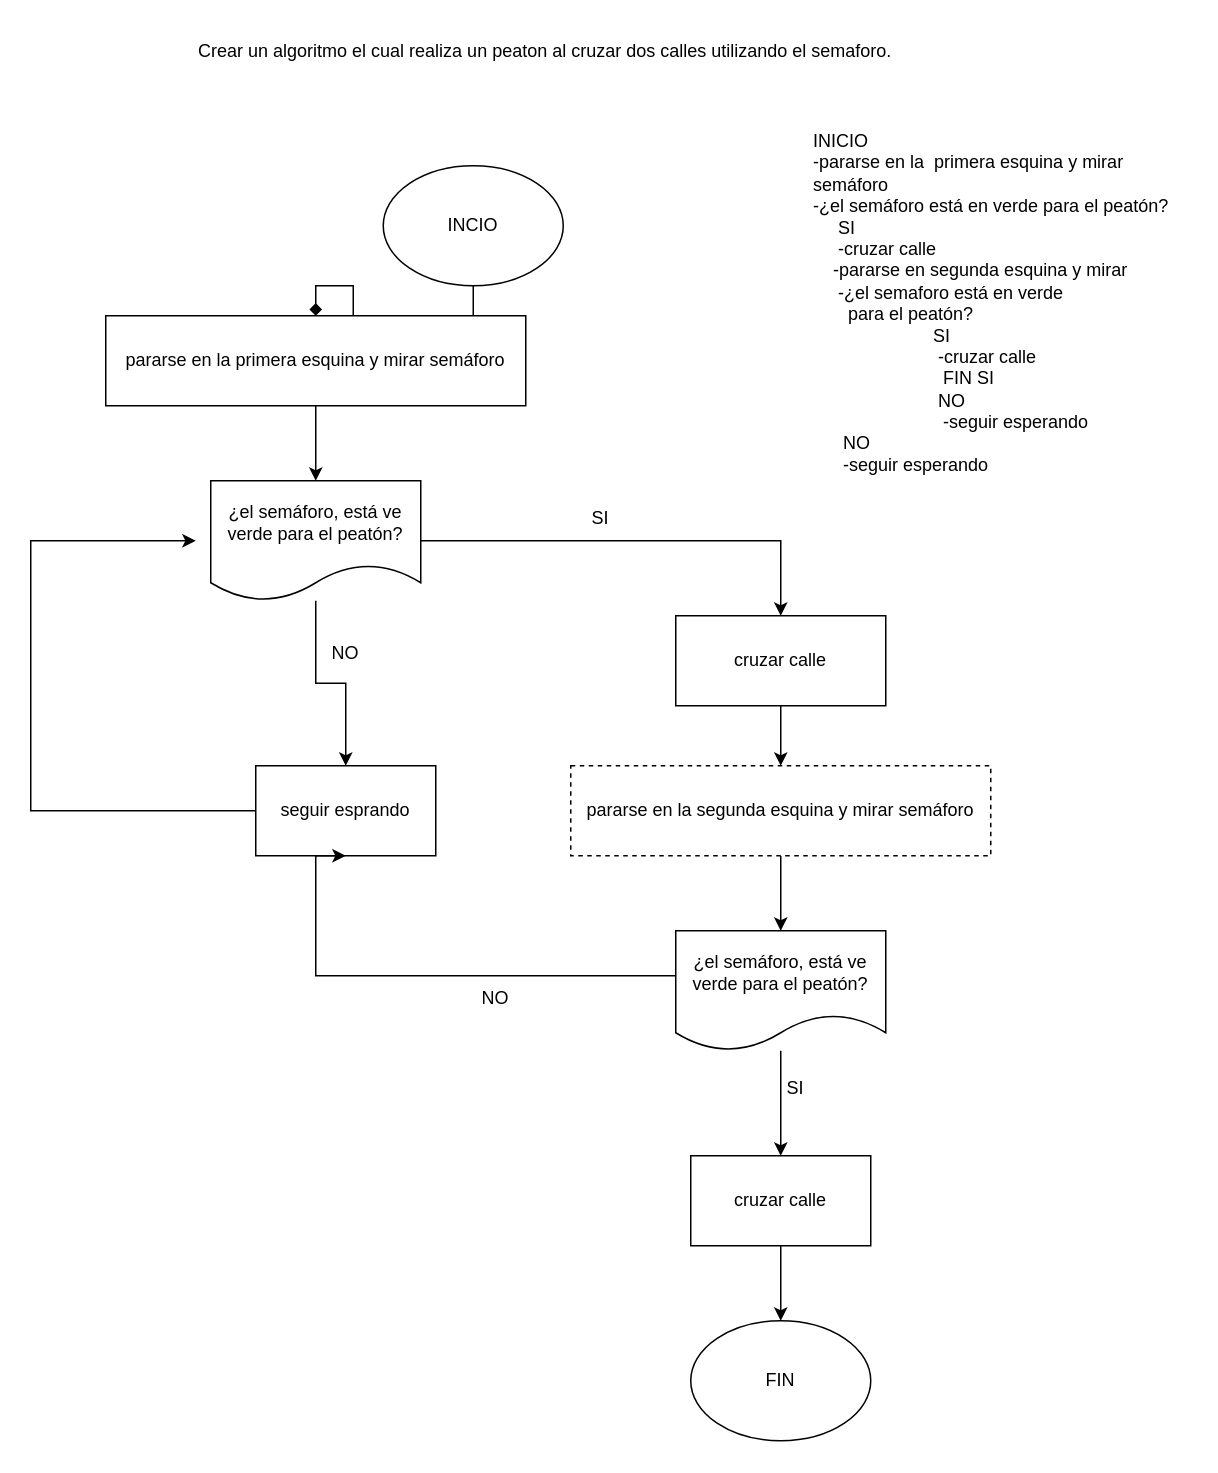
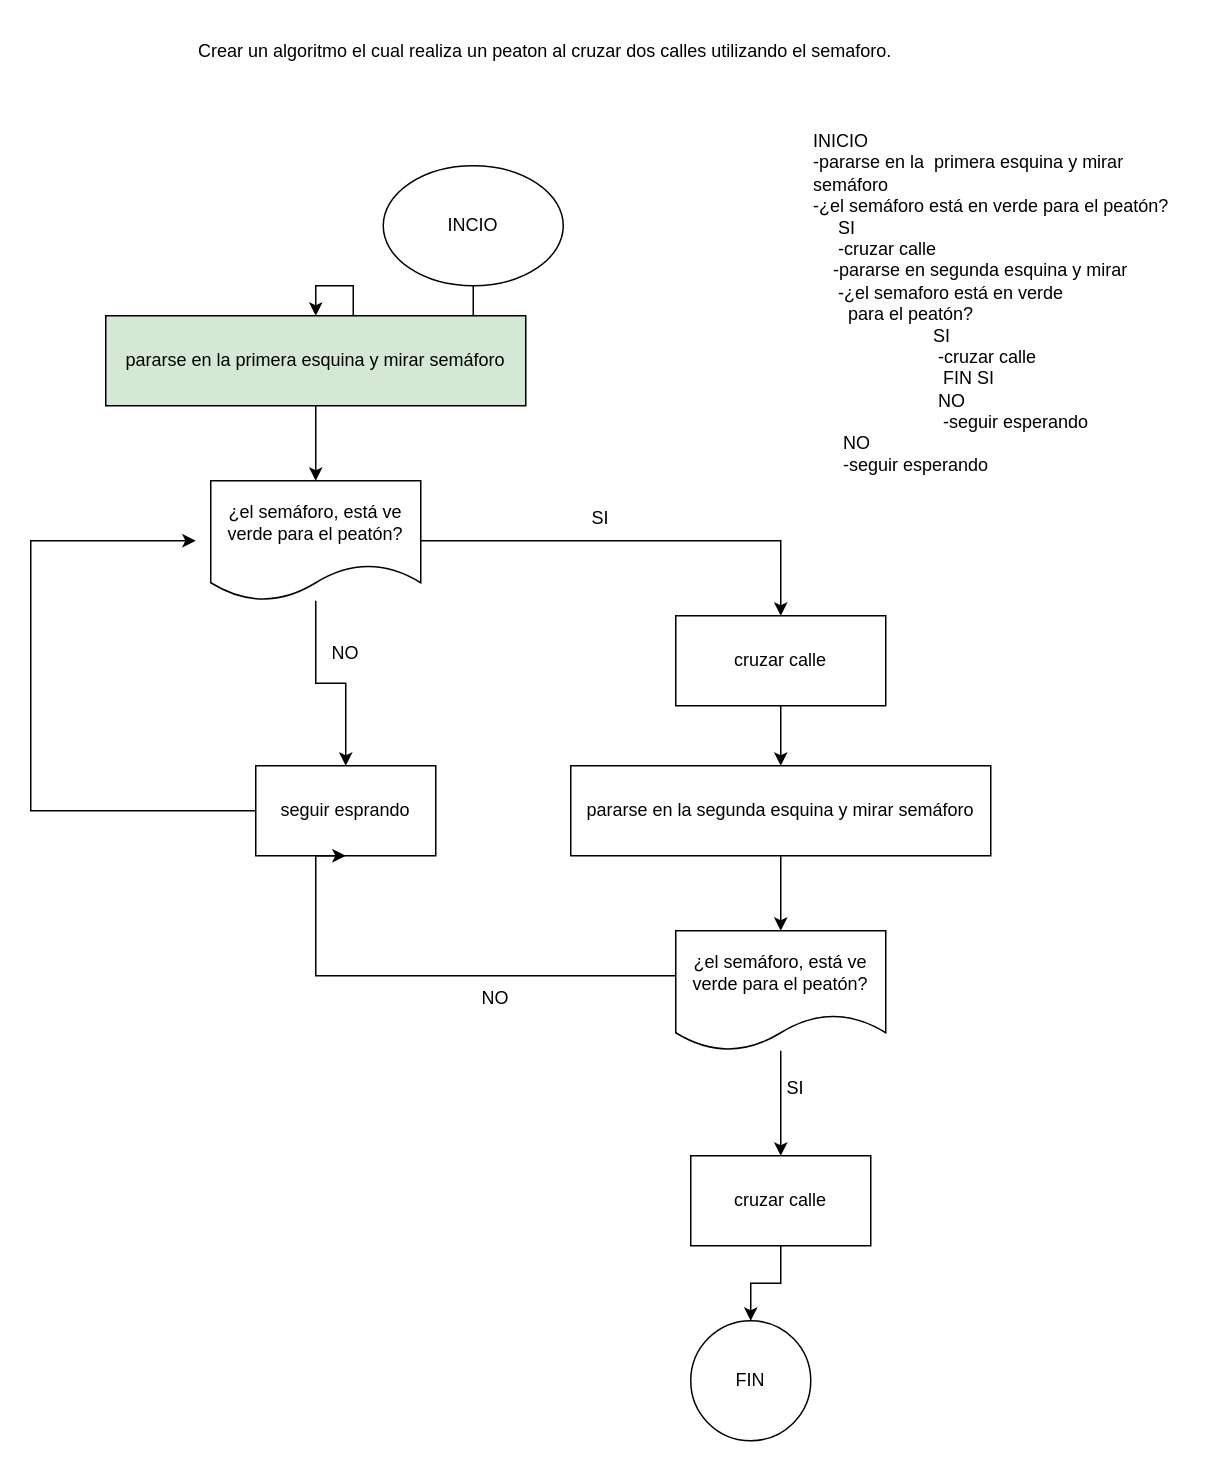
edge "INCIO" -> "pararse en la primera esquina y mirar semáforo": arrowhead diamond -> classic
node "pararse en la primera esquina y mirar semáforo": fillcolor #ffffff -> #d5e8d4
node "pararse en la segunda esquina y mirar semáforo": style dashed -> solid
node "FIN": size 180x120 -> 120x120
